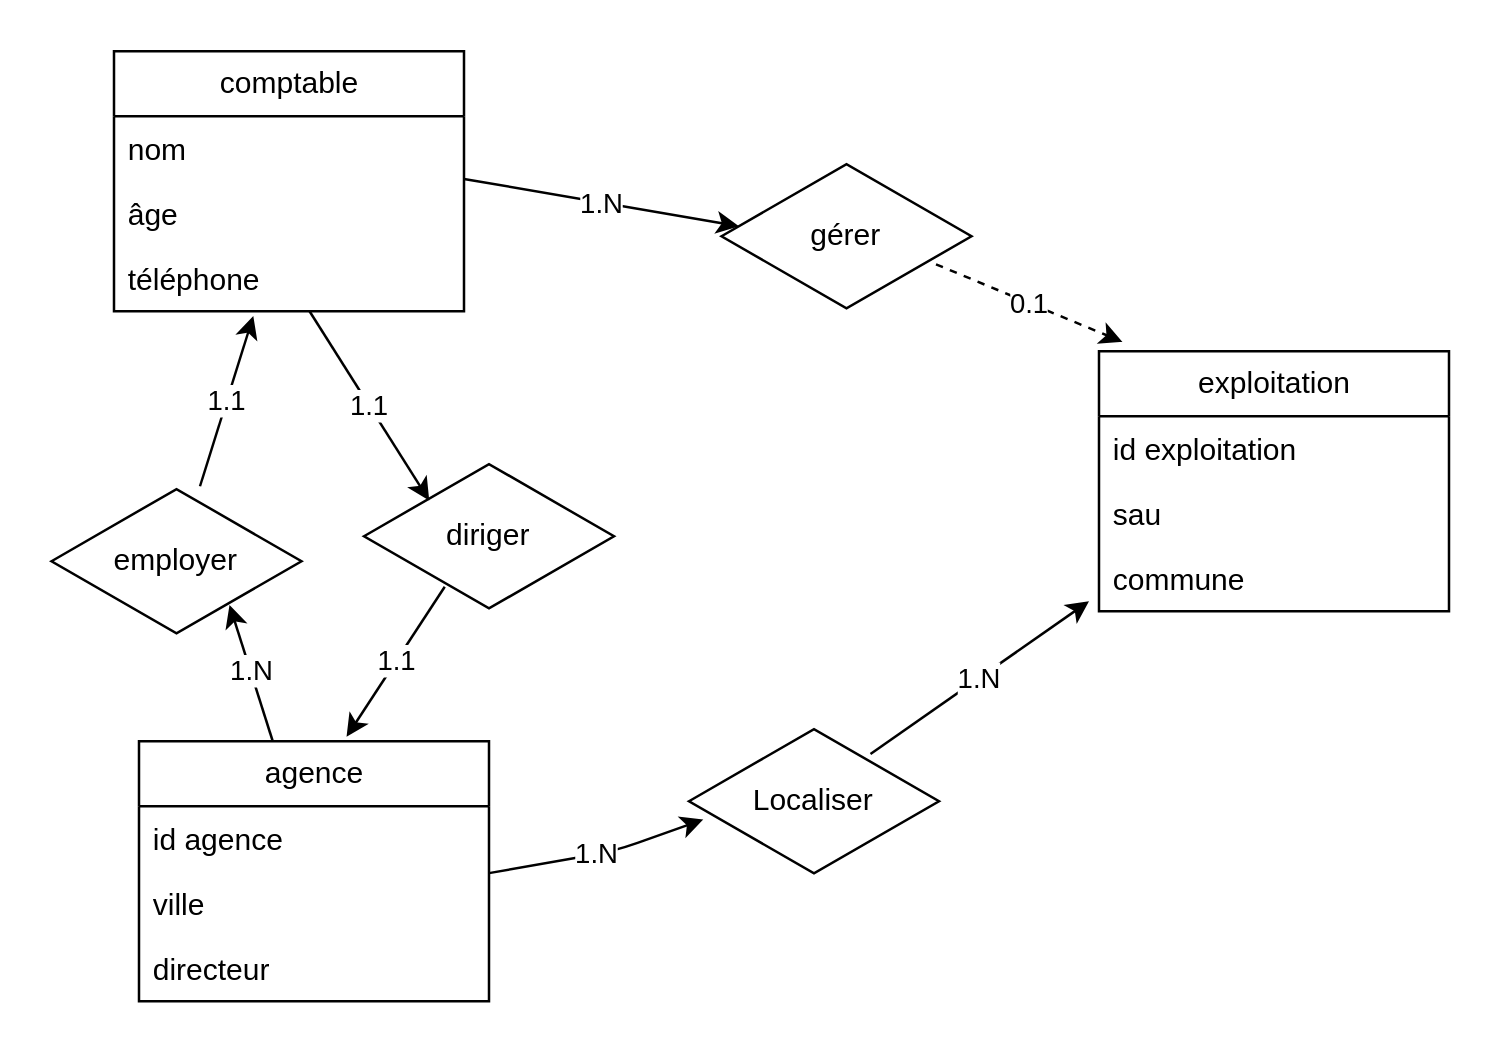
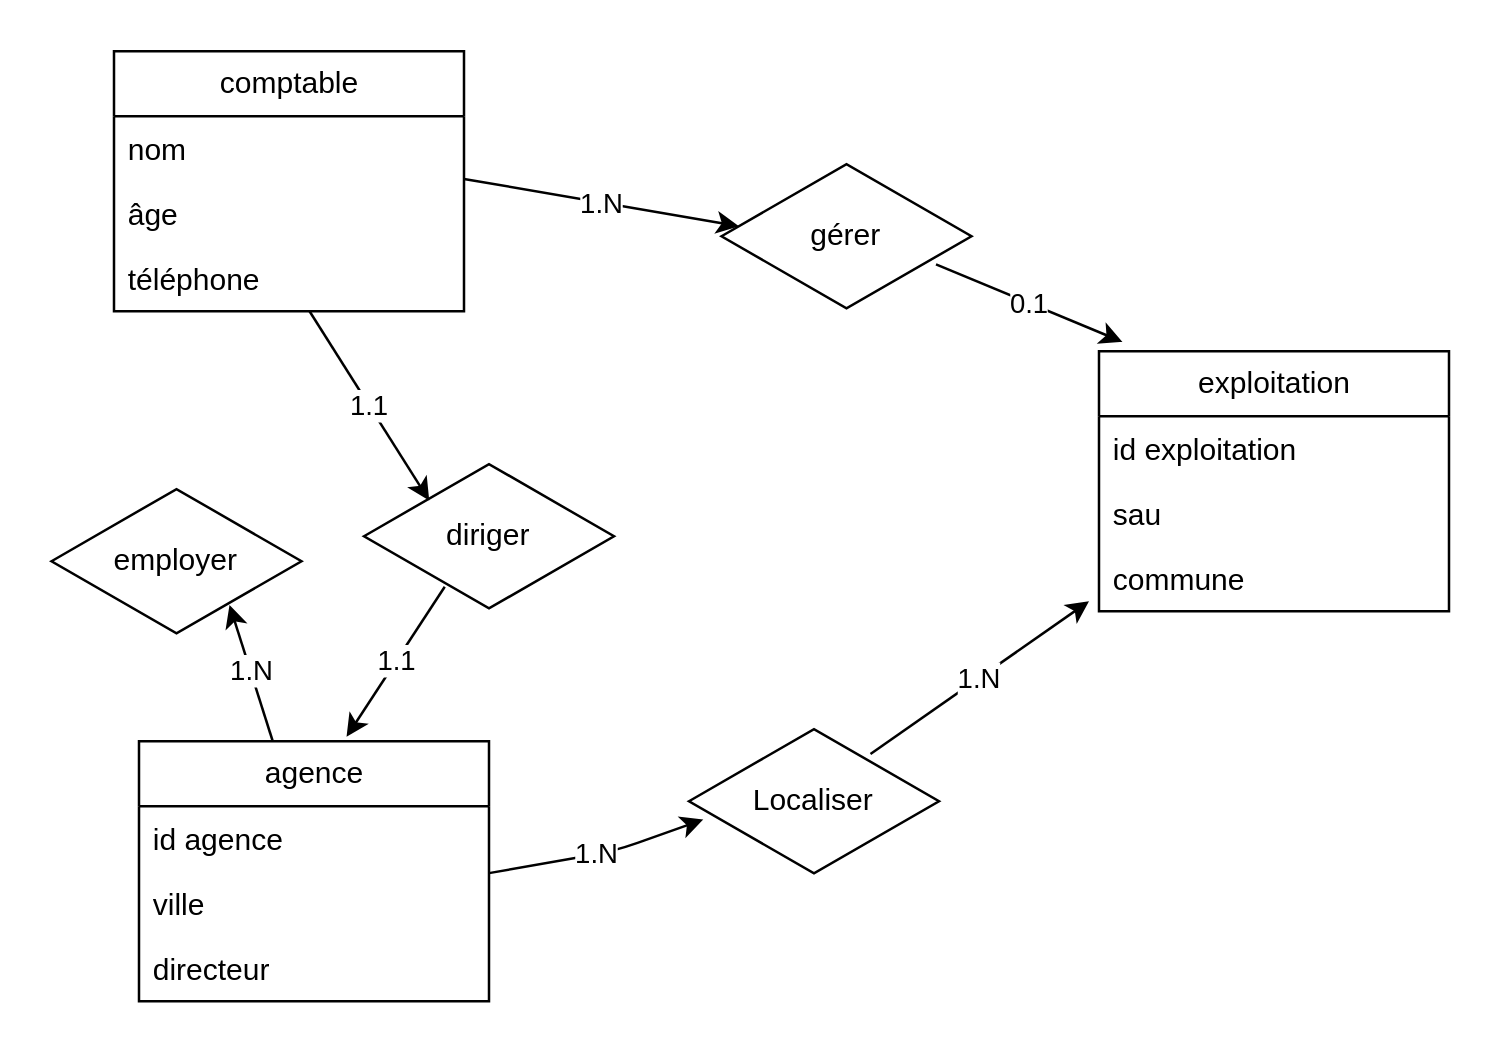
edge "gérer" -> "exploitation": style dashed -> solid
edge "employer" -> "téléphone": removed, label "1.1"
